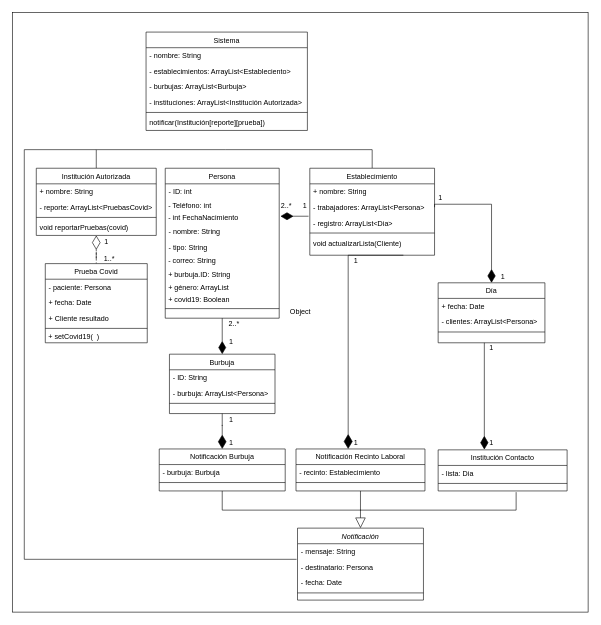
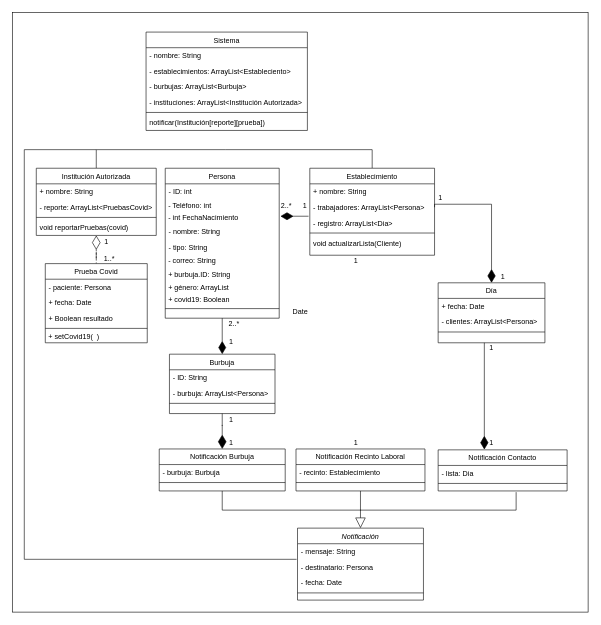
node "Object": label "Object" -> "Date"
node "+ Cliente resultado": label "+ Cliente resultado" -> "+ Boolean resultado"
edge "Establecimiento" -> "Notificación Recinto Laboral": removed
node "Institución Contacto": label "Institución Contacto" -> "Notificación Contacto"
